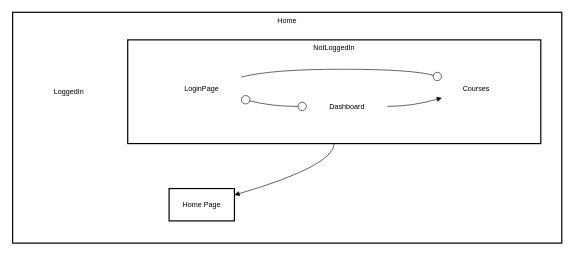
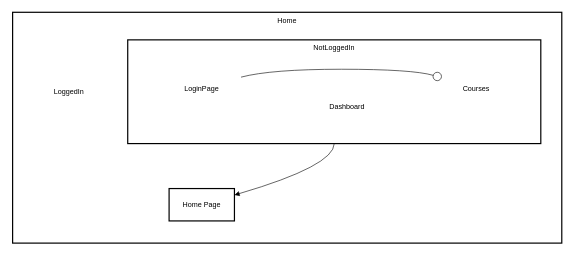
edge "Dashboard" -> "Courses": removed
edge "LoginPage" -- "Dashboard": removed
